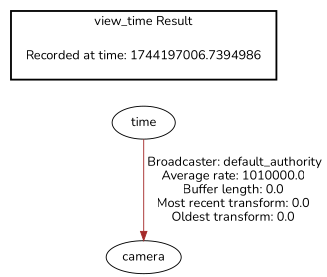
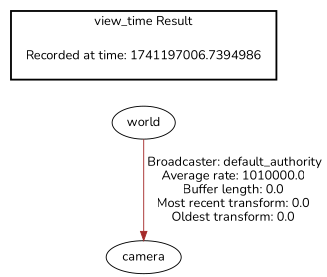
node "Recorded at time: 1744197006.7394986": label "Recorded at time: 1744197006.7394986" -> "Recorded at time: 1741197006.7394986"
node "time": label "time" -> "world"
